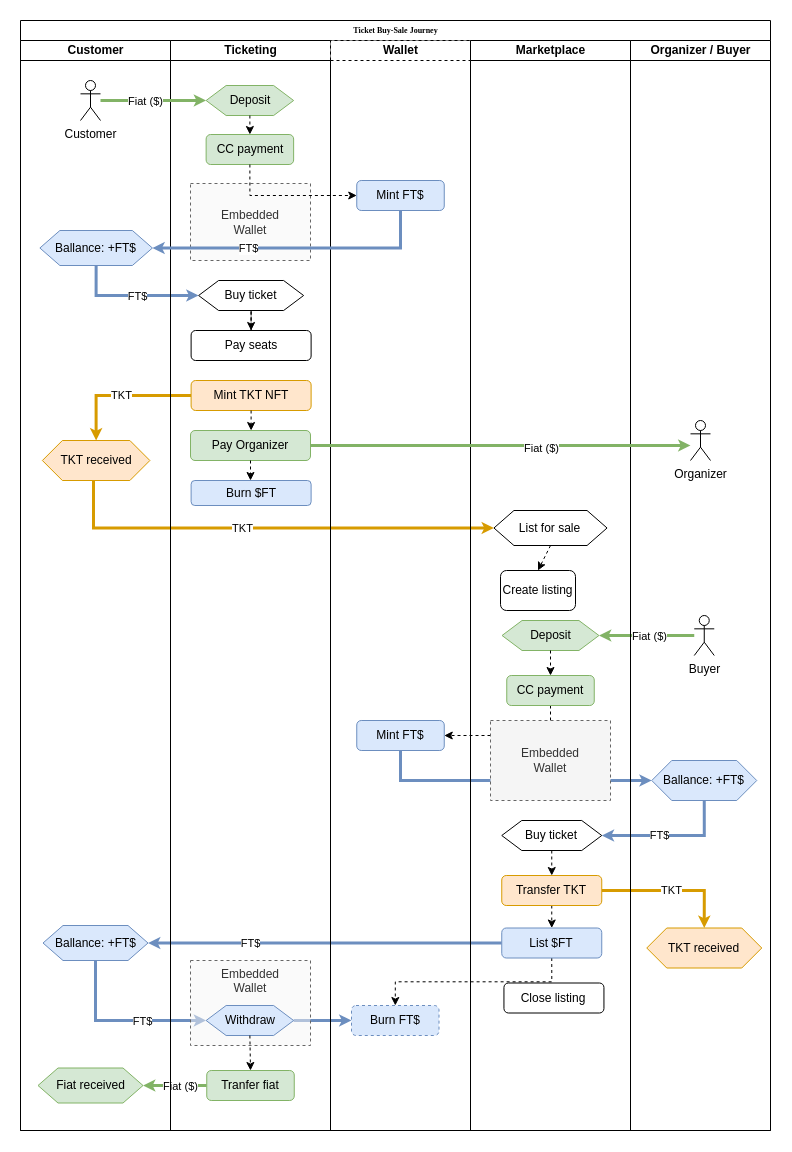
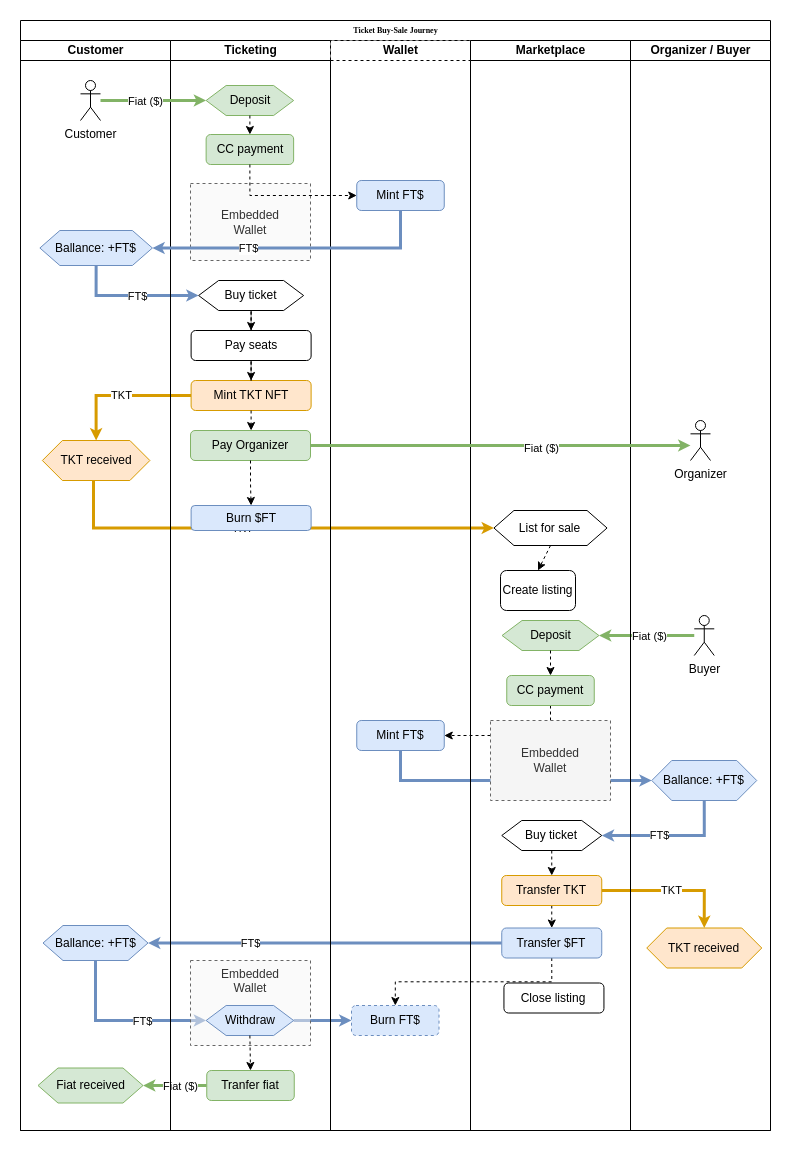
edge "Pay seats" -> "Mint TKT NFT": added
node "Burn $FT": moved (251, 493) -> (251, 518)
node "List $FT": label "List $FT" -> "Transfer $FT"
